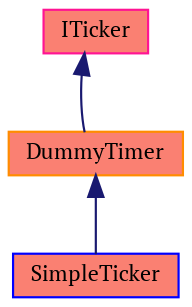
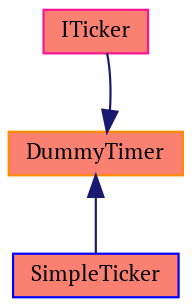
edge "DummyTimer" -> "ITicker": reversed
